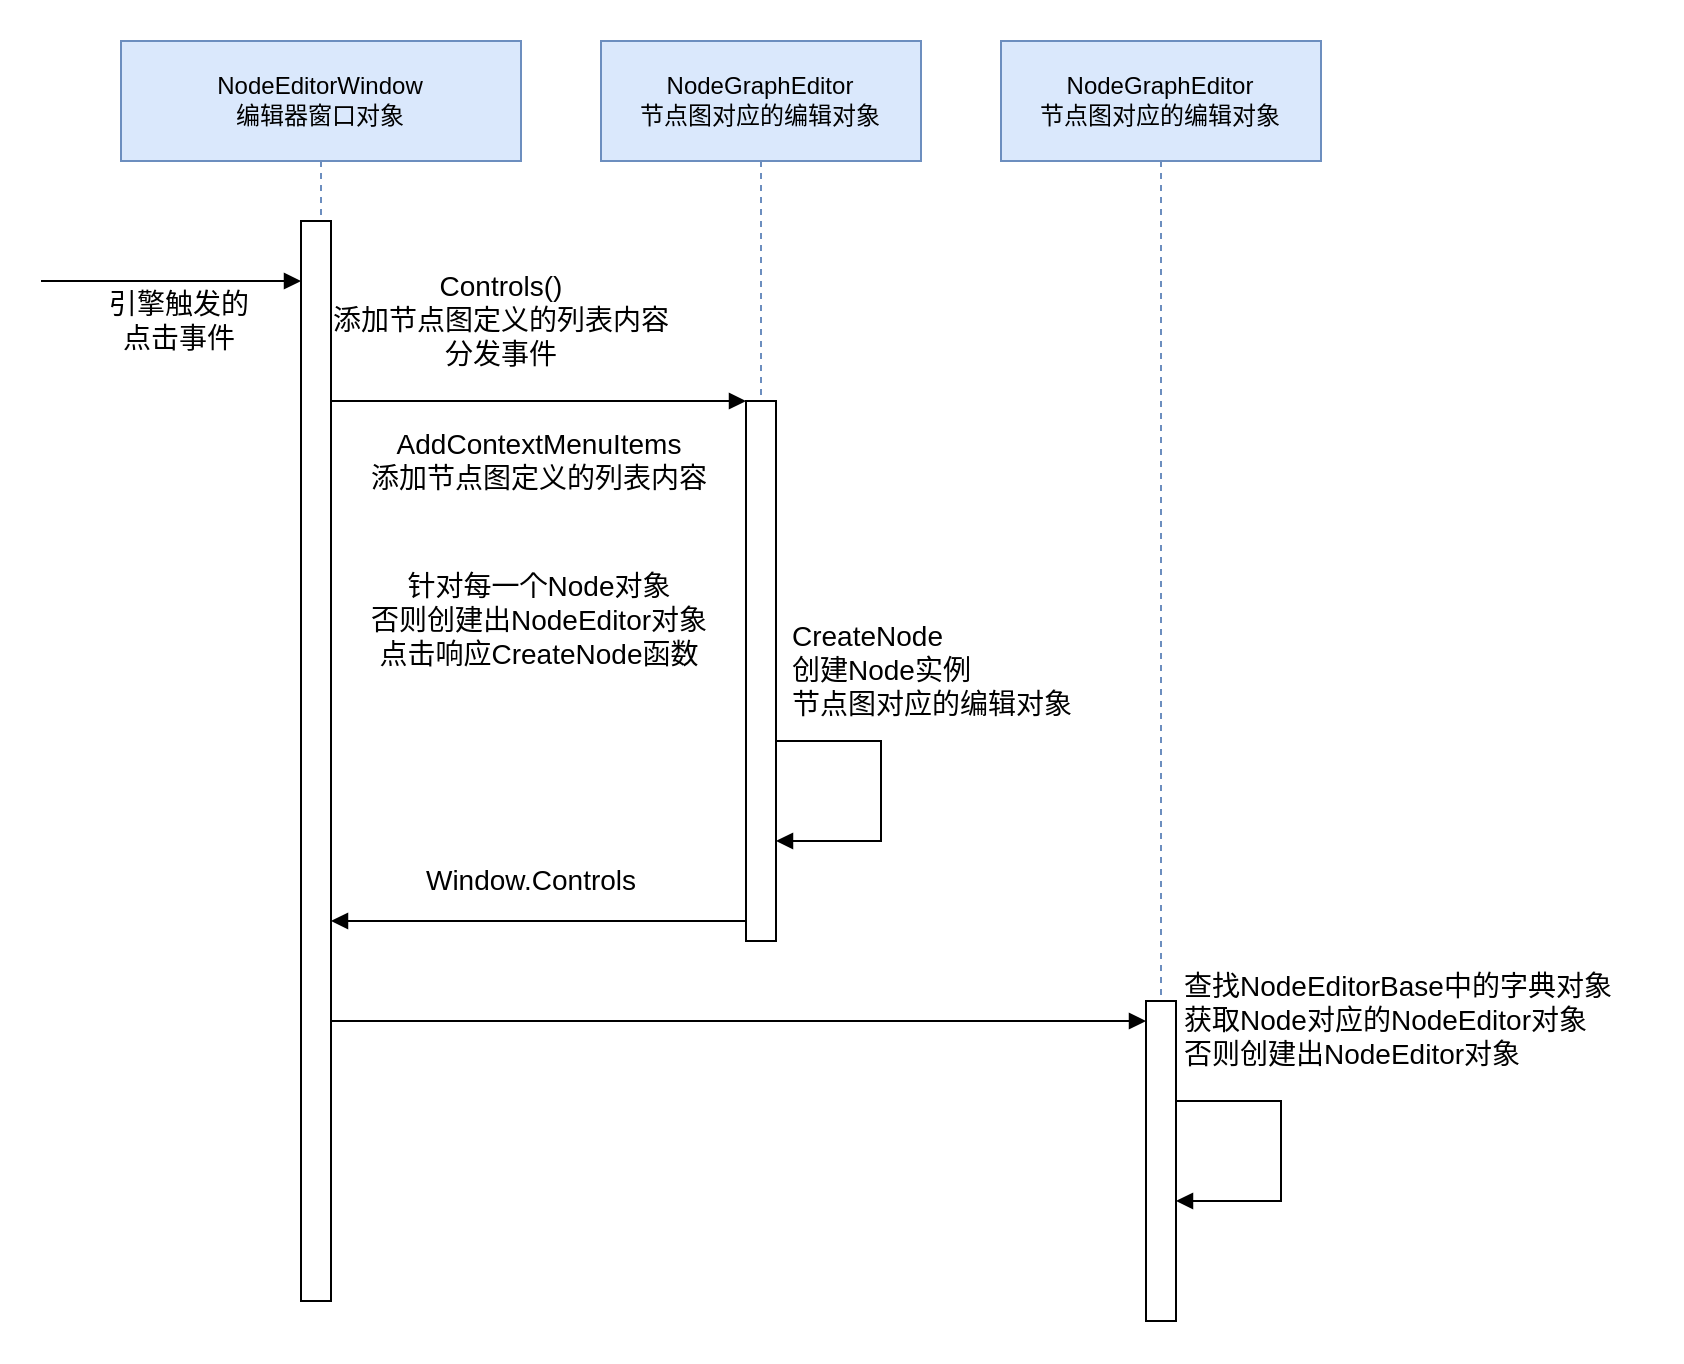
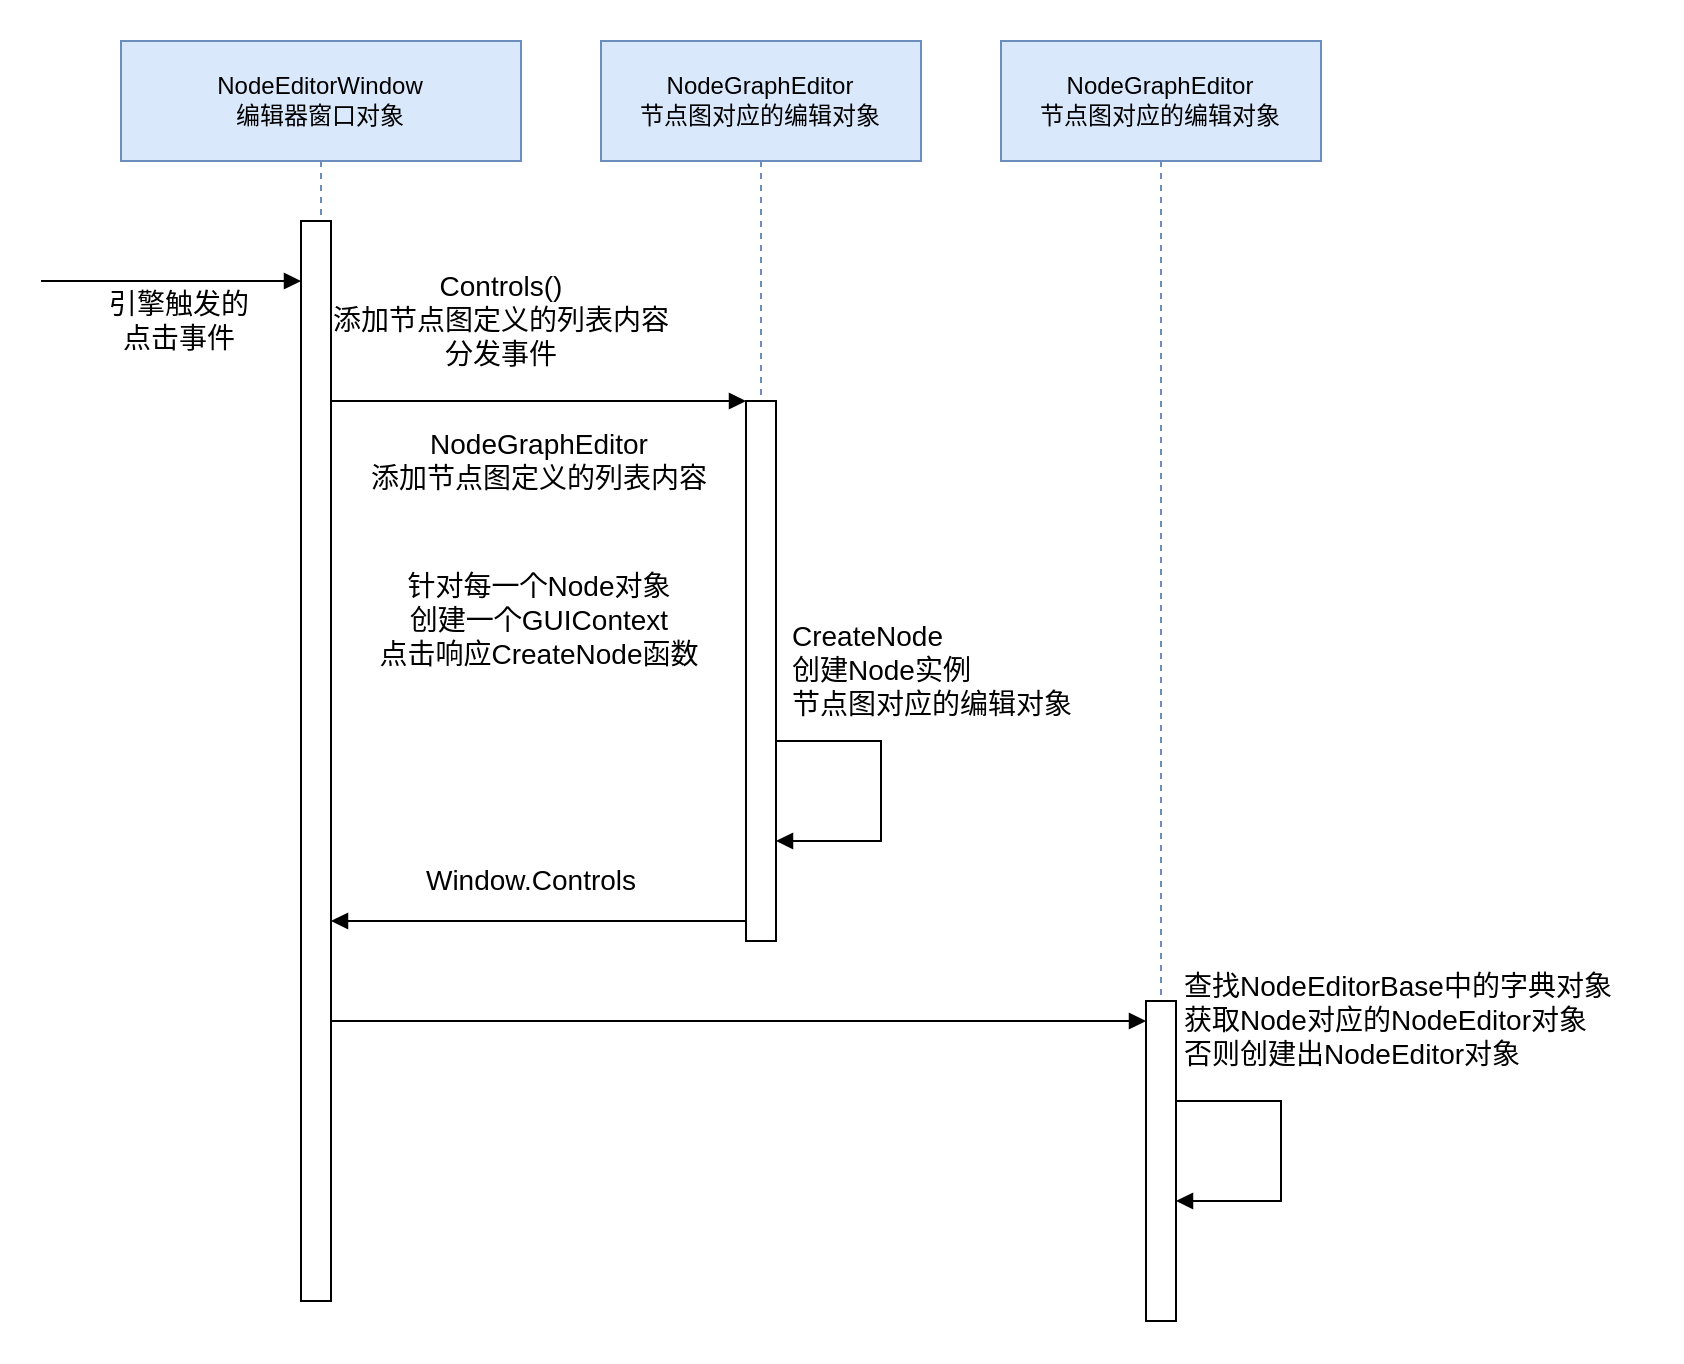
node "AddContextMenuItems 添加节点图定义的列表内容": label "AddContextMenuItems 添加节点图定义的列表内容" -> "NodeGraphEditor 添加节点图定义的列表内容"
node "针对每一个Node对象 否则创建出NodeEditor对象 点击响应CreateNode函数": label "针对每一个Node对象 否则创建出NodeEditor对象 点击响应CreateNode函数" -> "针对每一个Node对象 创建一个GUIContext 点击响应CreateNode函数"
